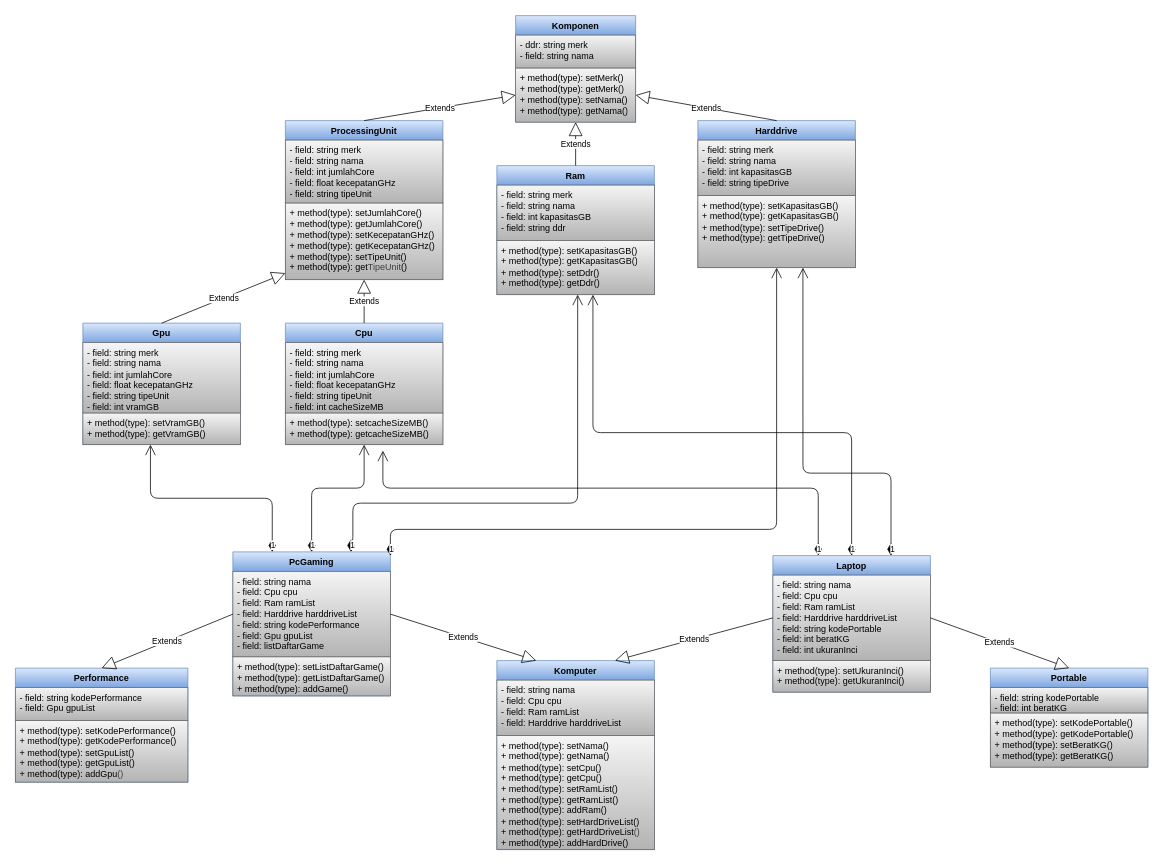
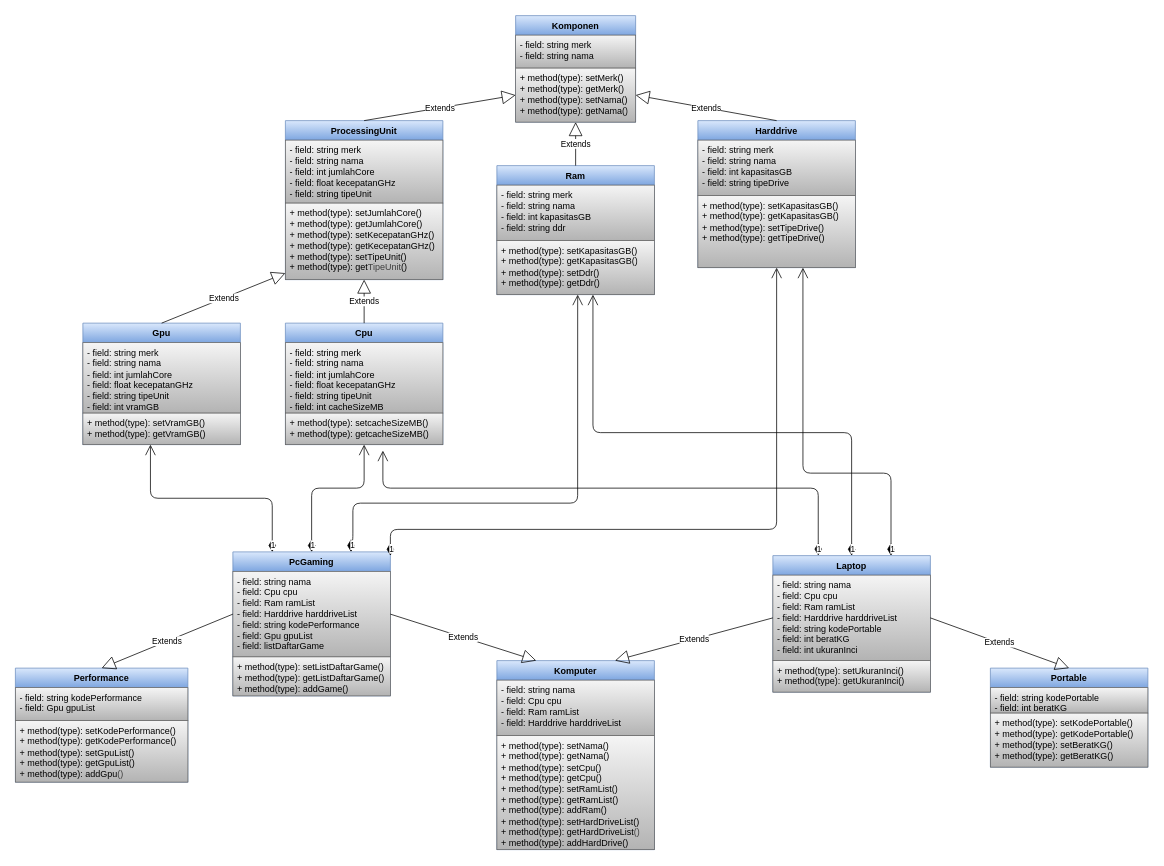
node "- ddr: string merk - field: string nama": label "- ddr: string merk - field: string nama" -> "- field: string merk - field: string nama"
